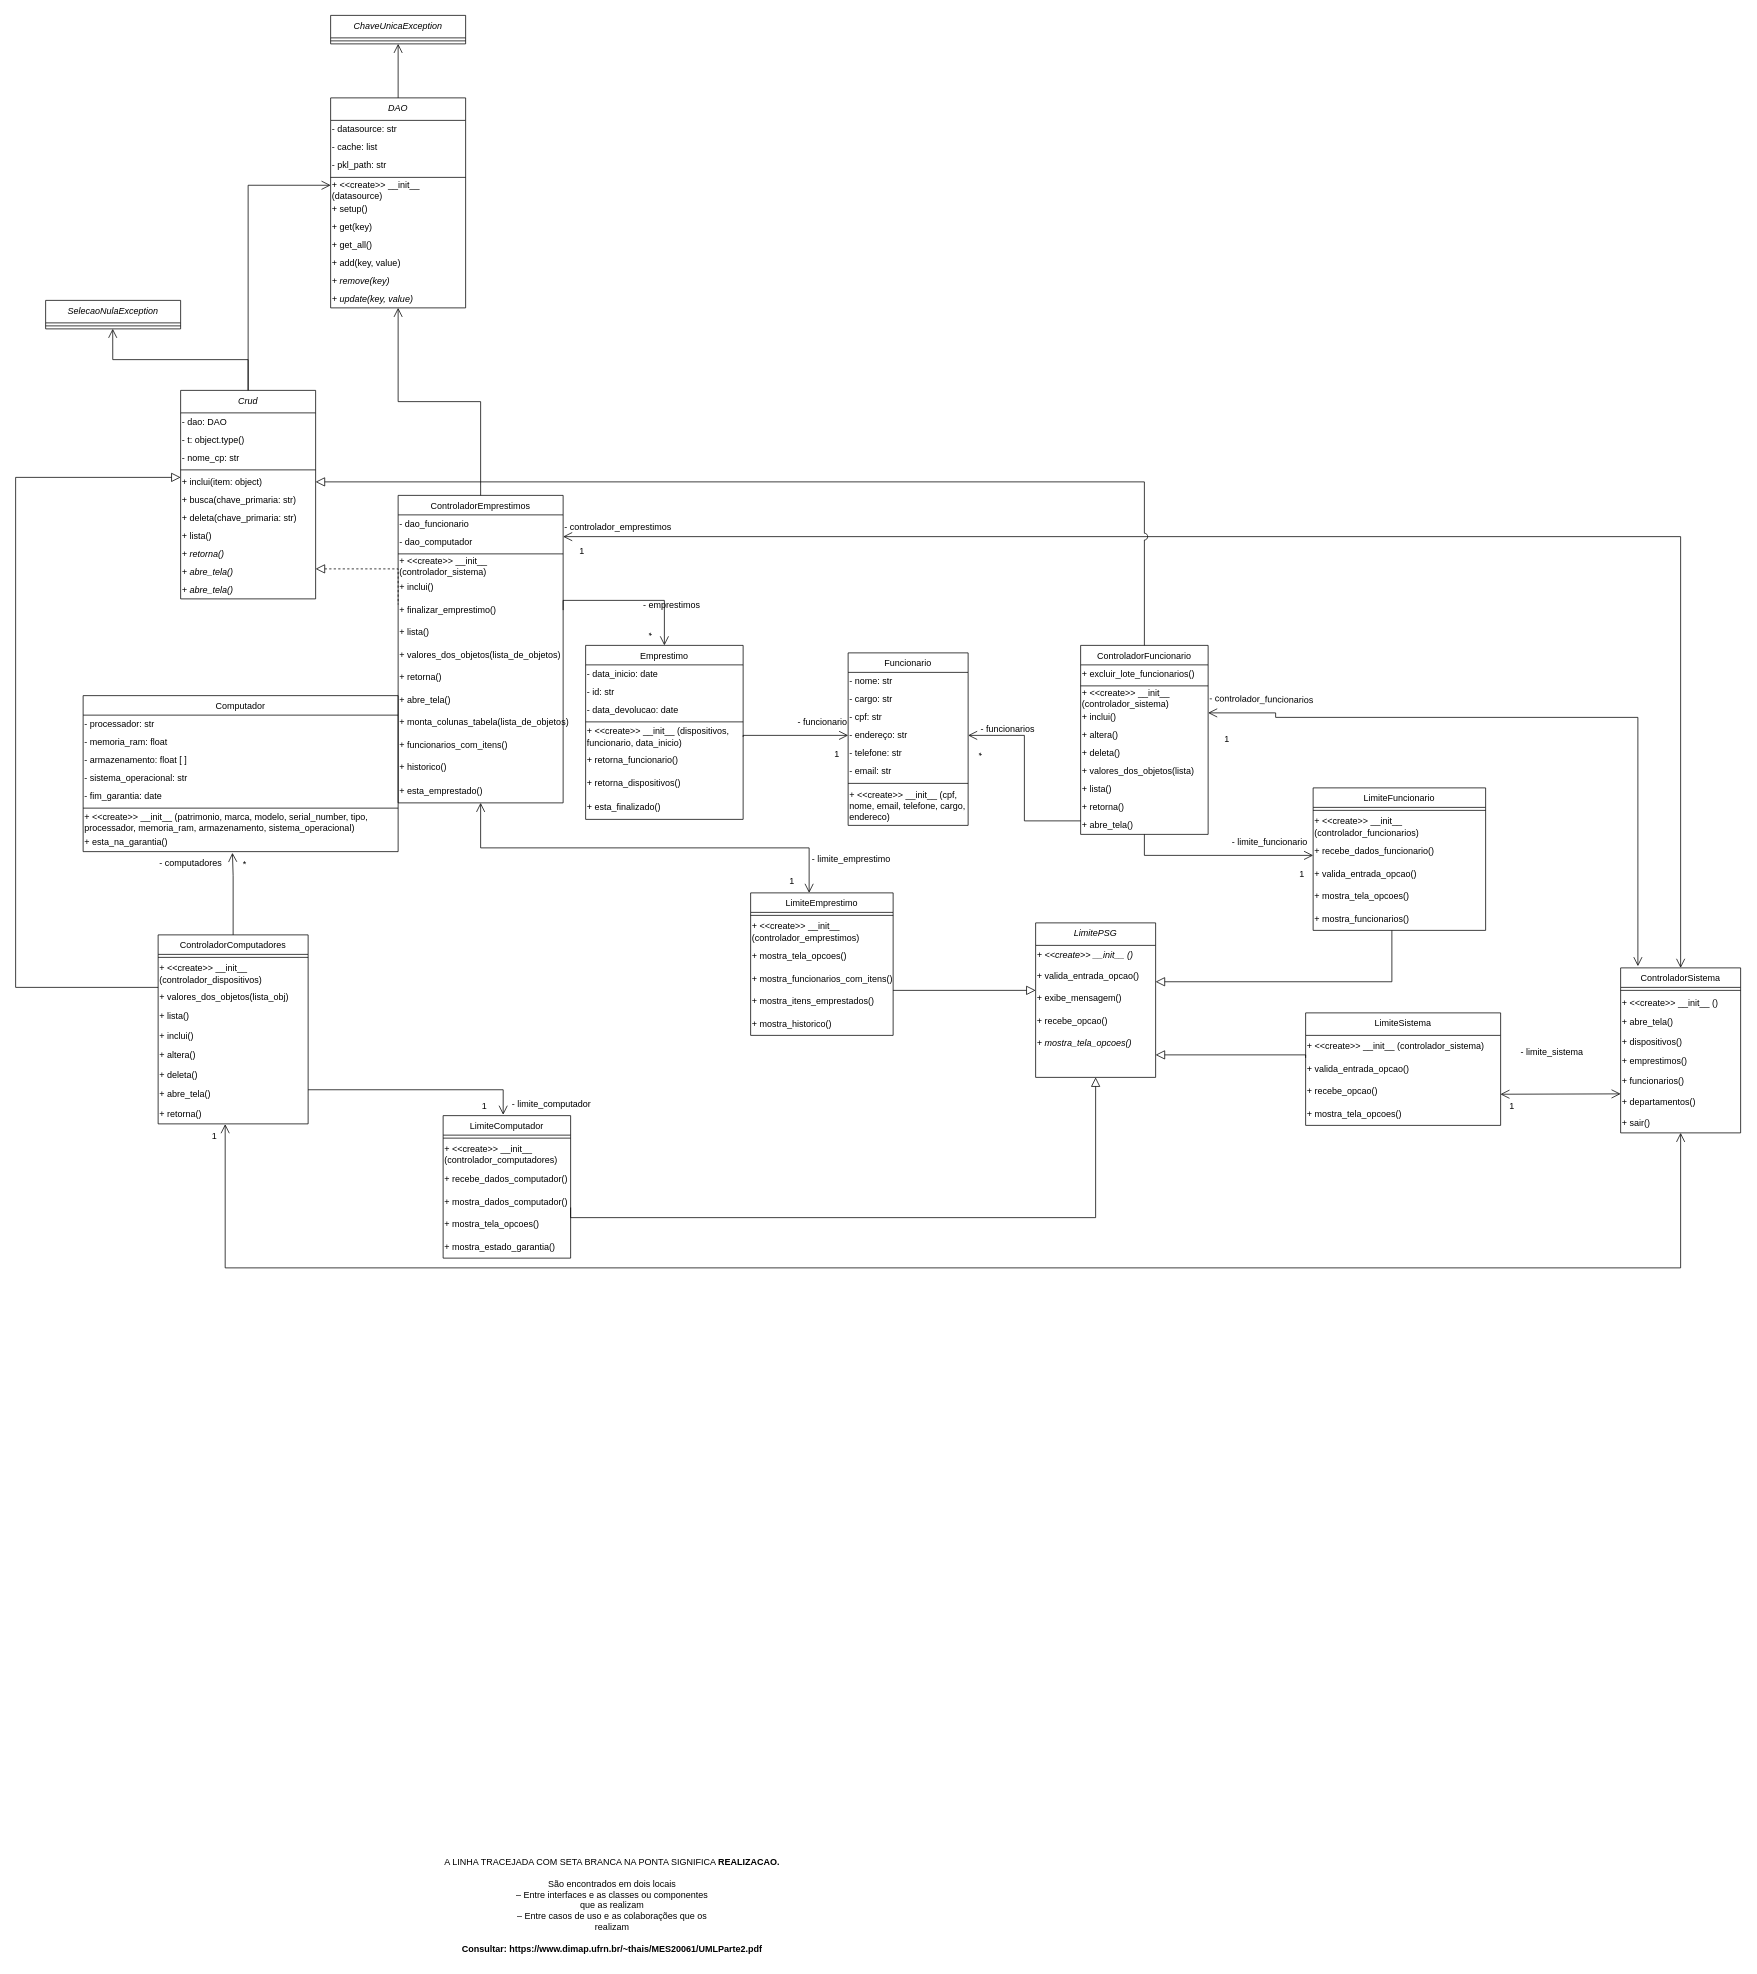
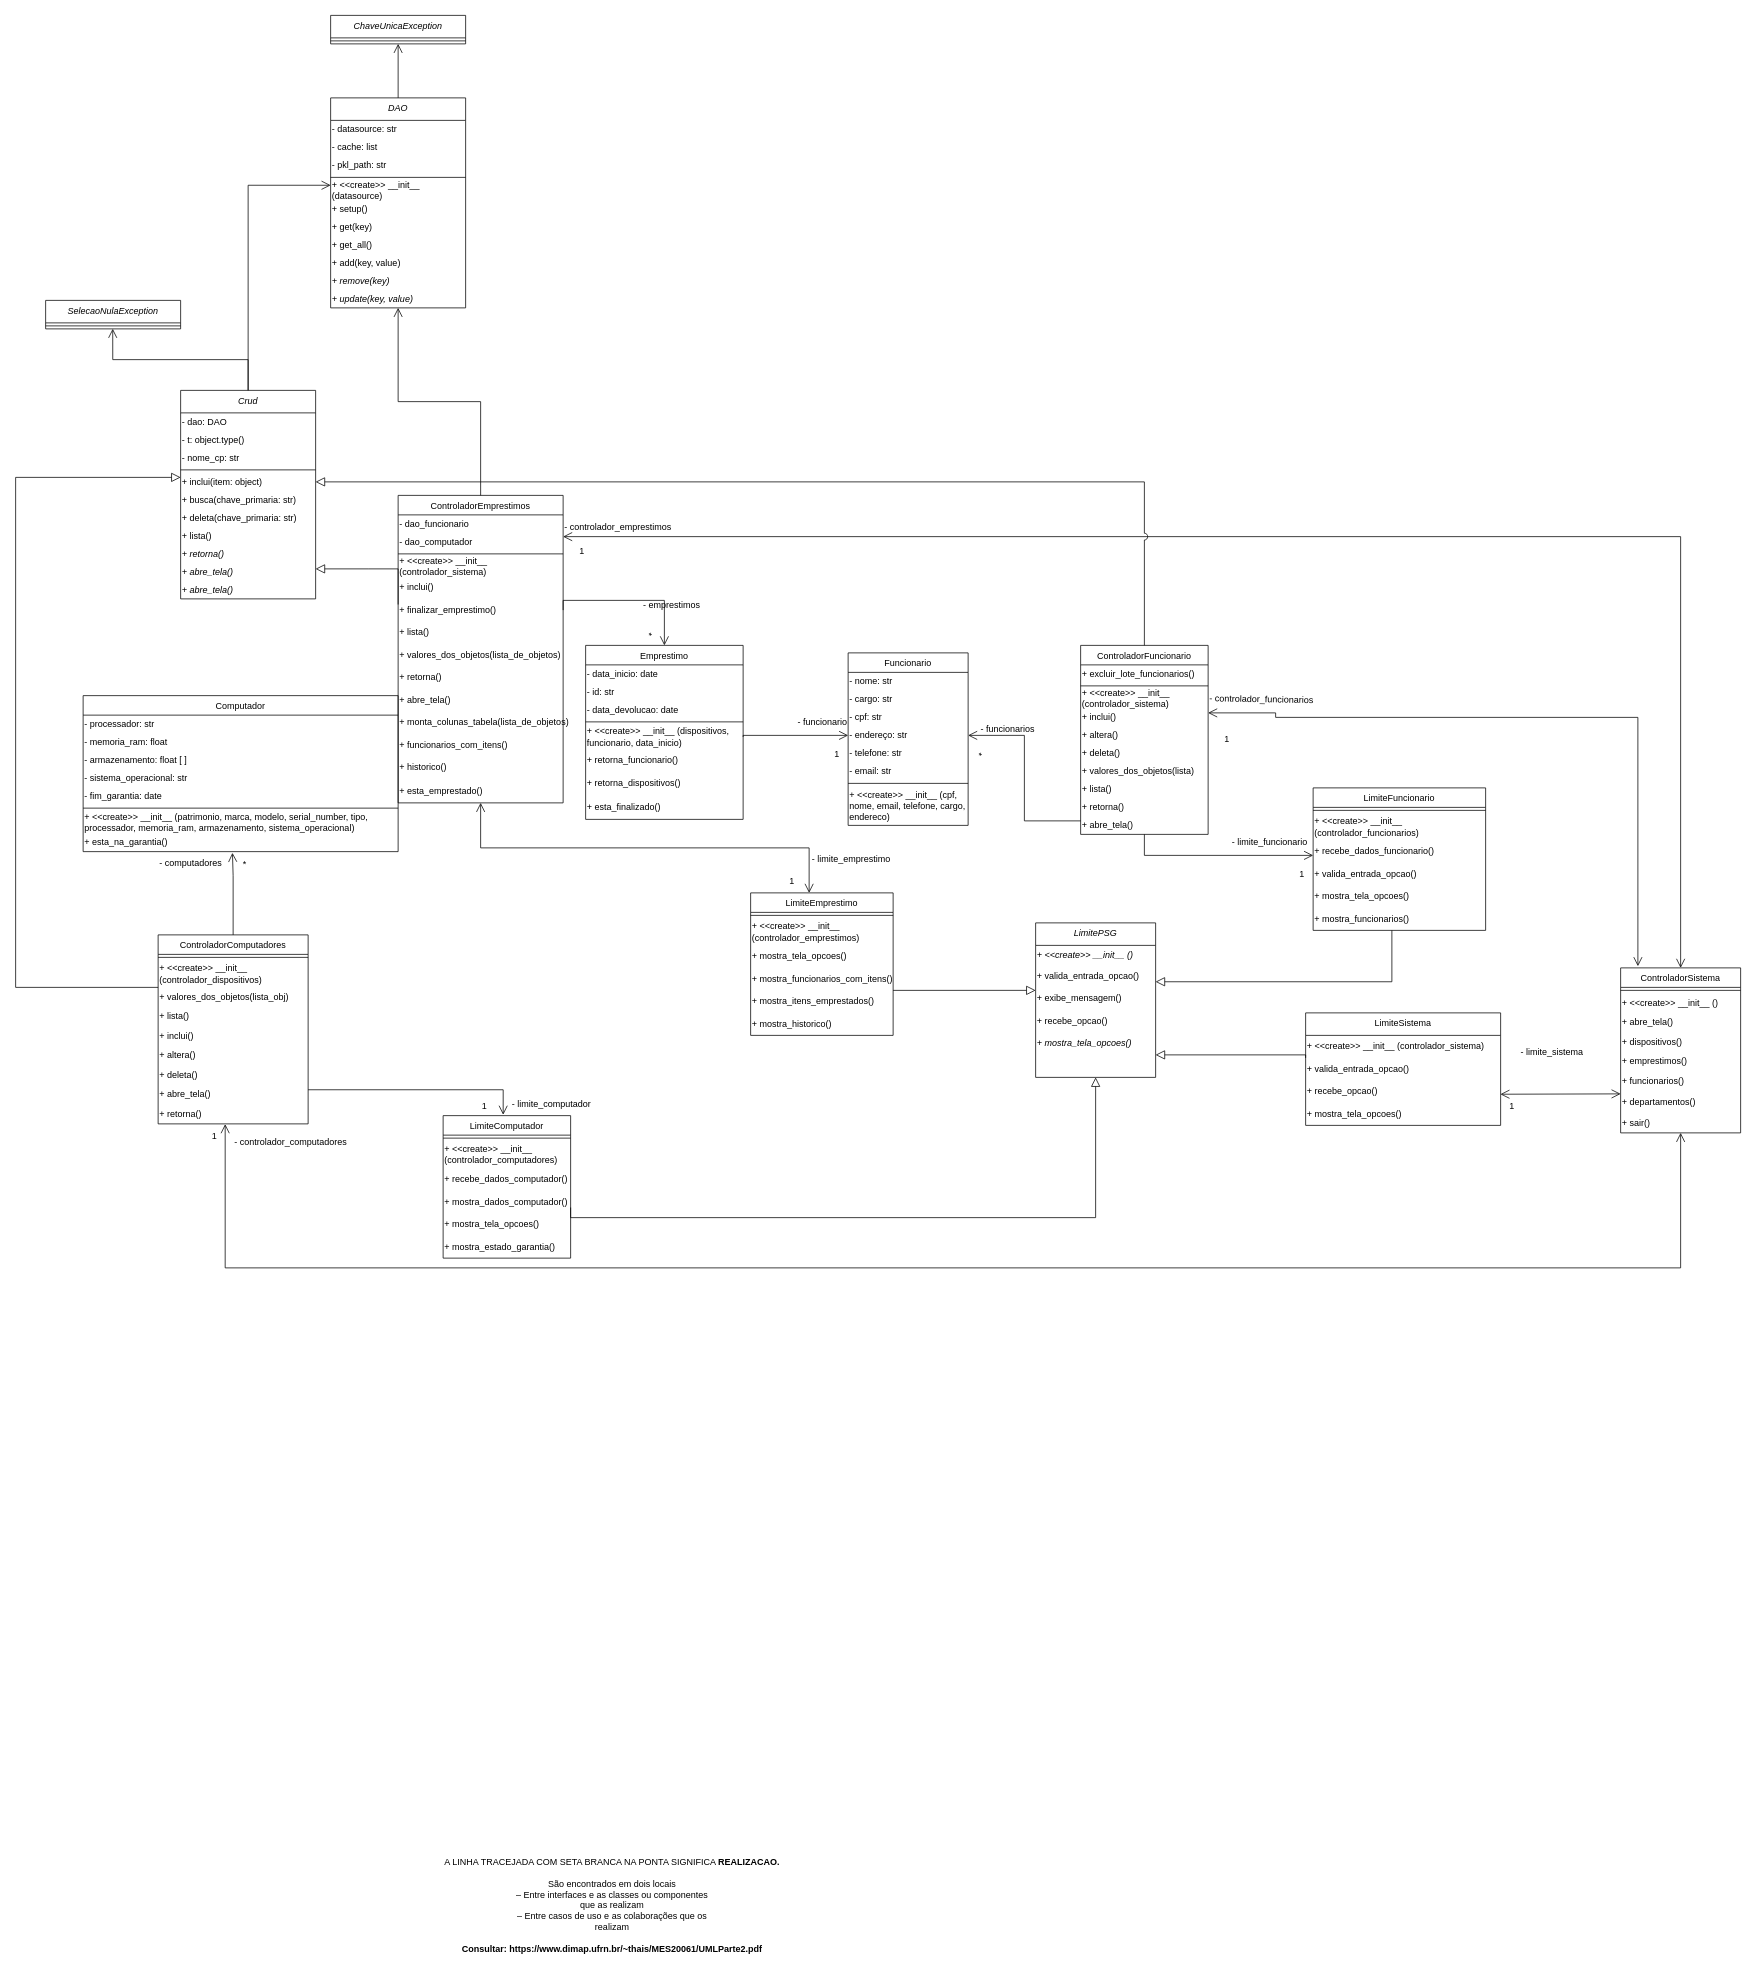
edge "+ finalizar_emprestimo()" -> "Crud": style dashed -> solid
node "- controlador_computadores": added
